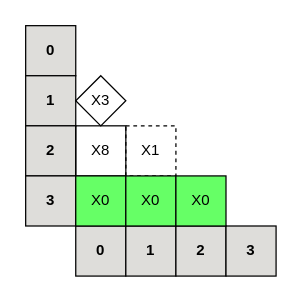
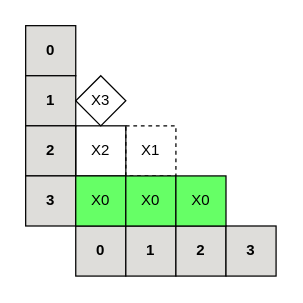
node "X8": label "X8" -> "X2"
